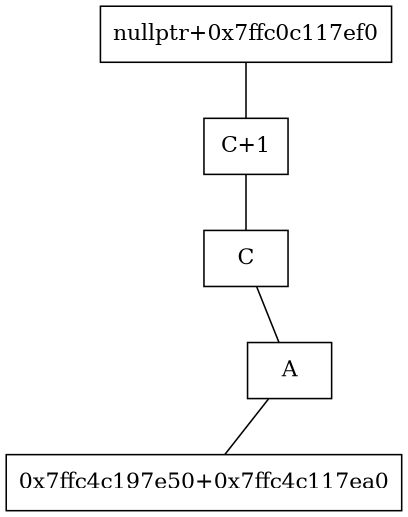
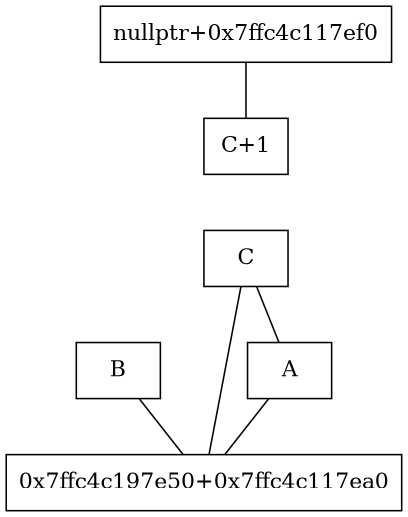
node "nullptr+0x7ffc0c117ef0": label "nullptr+0x7ffc0c117ef0" -> "nullptr+0x7ffc4c117ef0"
edge "C+1" -- "C": now "0x7ffc4c197e50+0x7ffc4c117ea0" -- "C"
node "B": added
